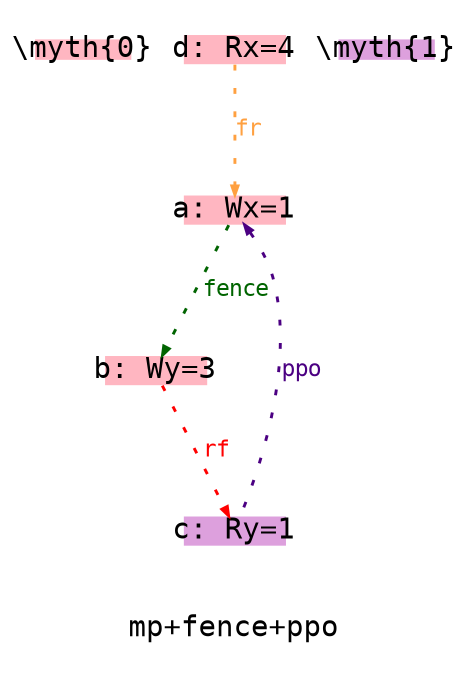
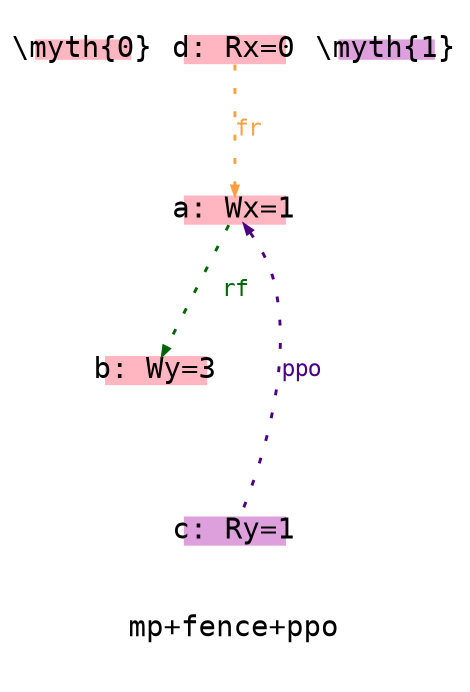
node "d: Rx=4": label "d: Rx=4" -> "d: Rx=0"
edge "a: Wx=1" -> "b: Wy=3": label "fence" -> "rf"
edge "b: Wy=3" -> "c: Ry=1": removed, label "rf"
